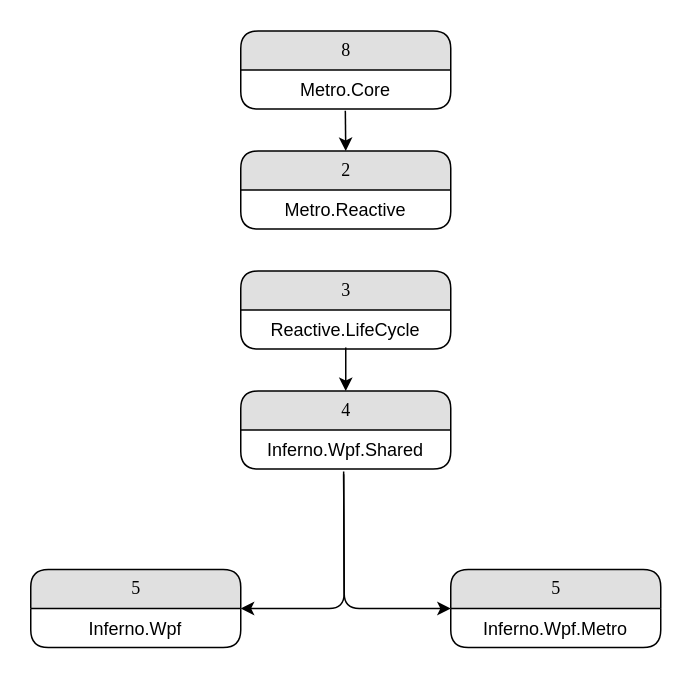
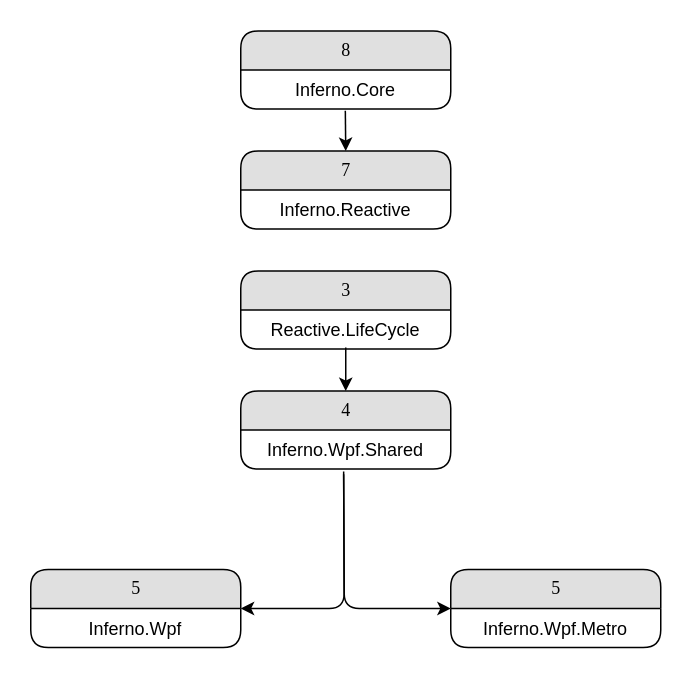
node "Metro.Core": label "Metro.Core" -> "Inferno.Core"
node "2": label "2" -> "7"
node "Metro.Reactive": label "Metro.Reactive" -> "Inferno.Reactive"
